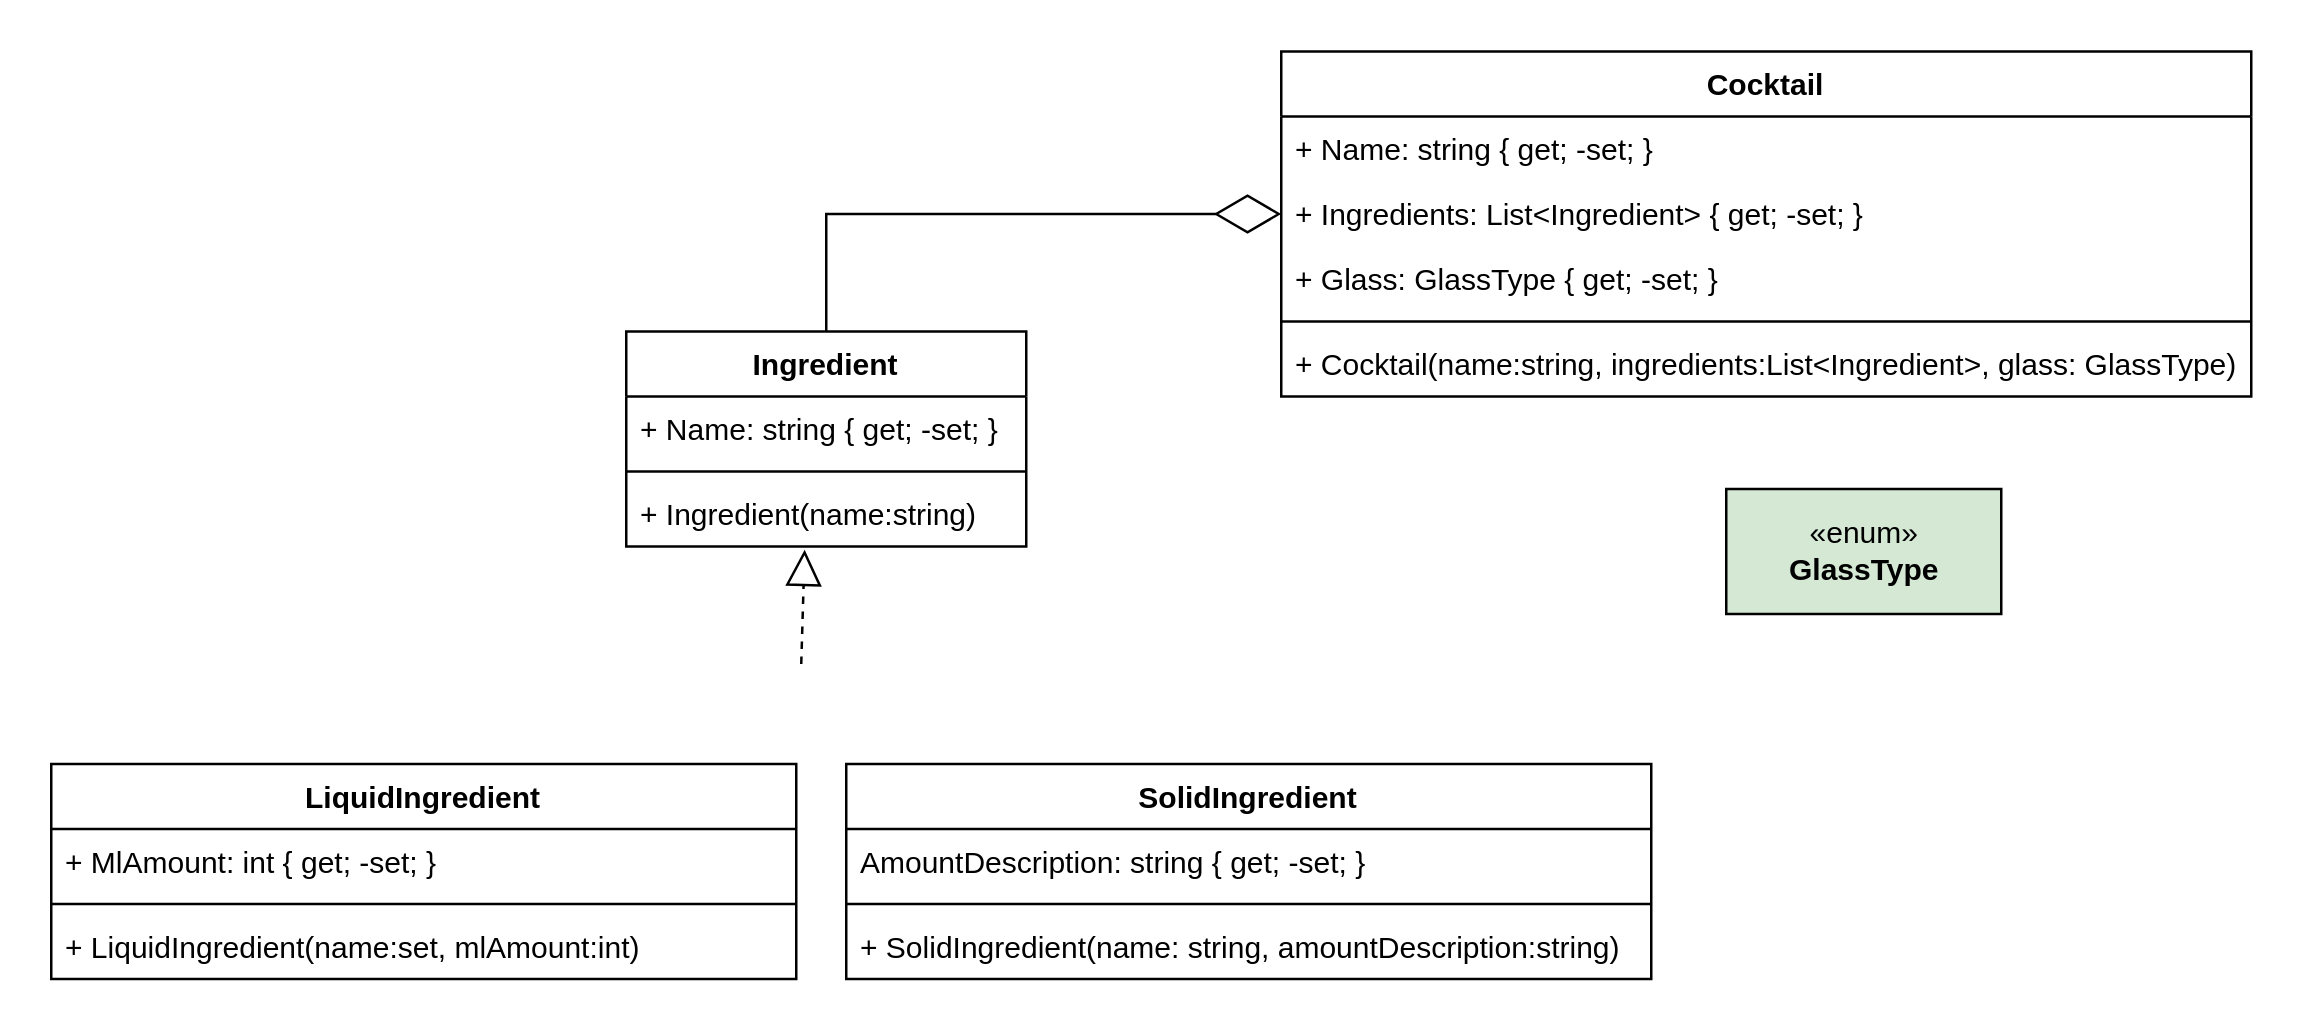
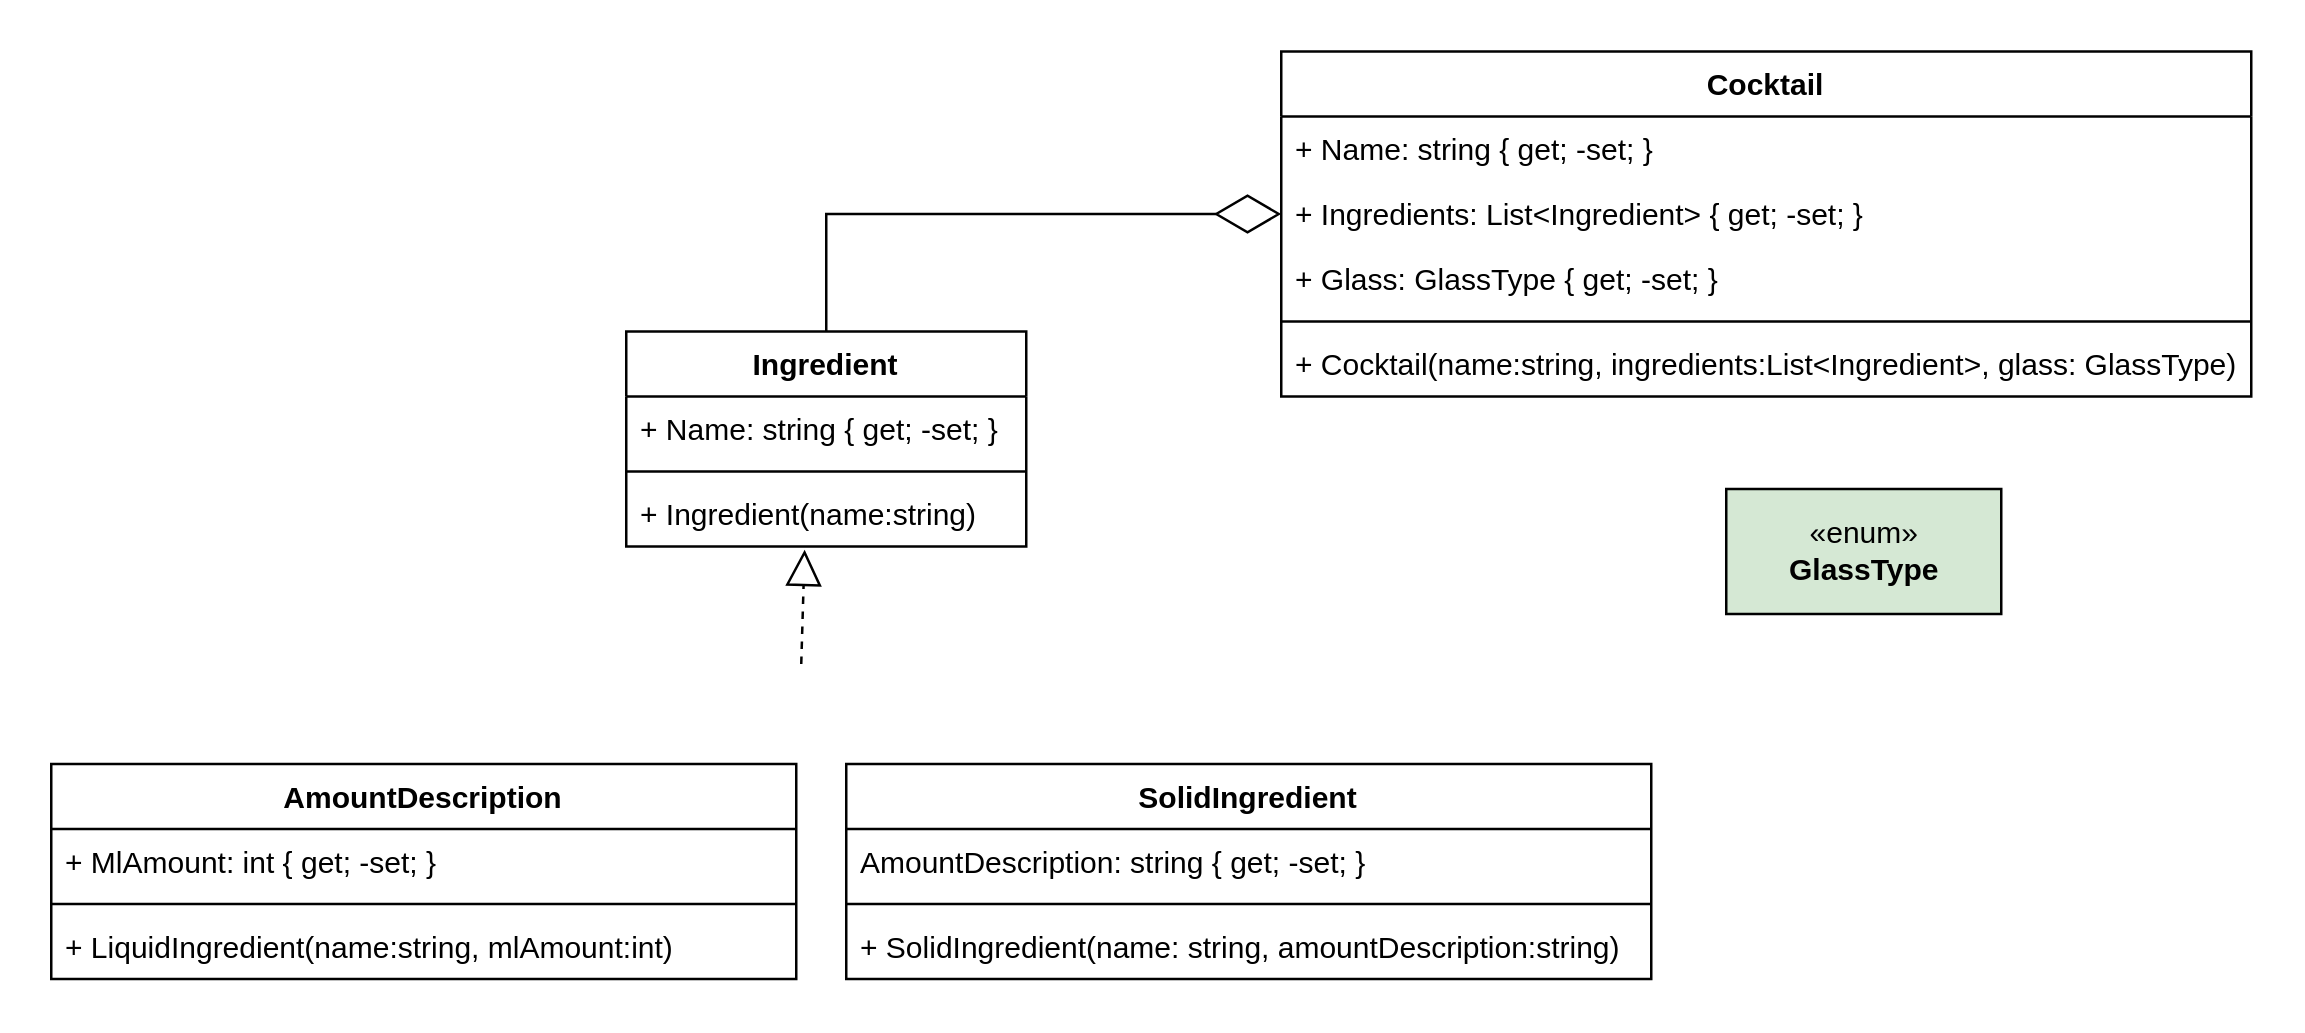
node "LiquidIngredient": label "LiquidIngredient" -> "AmountDescription"
node "+ LiquidIngredient(name:set, mlAmount:int)": label "+ LiquidIngredient(name:set, mlAmount:int)" -> "+ LiquidIngredient(name:string, mlAmount:int)"
